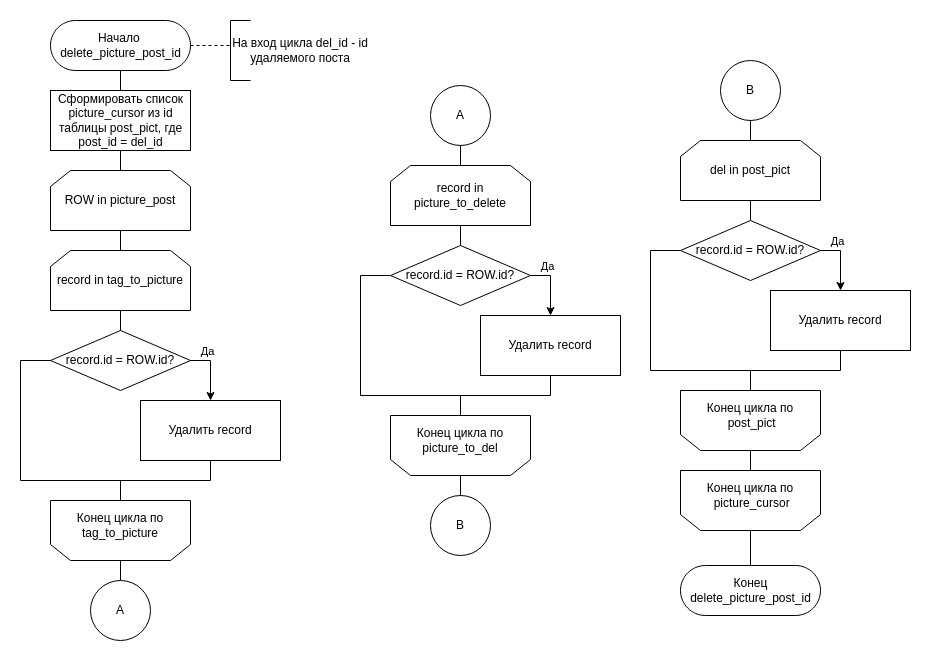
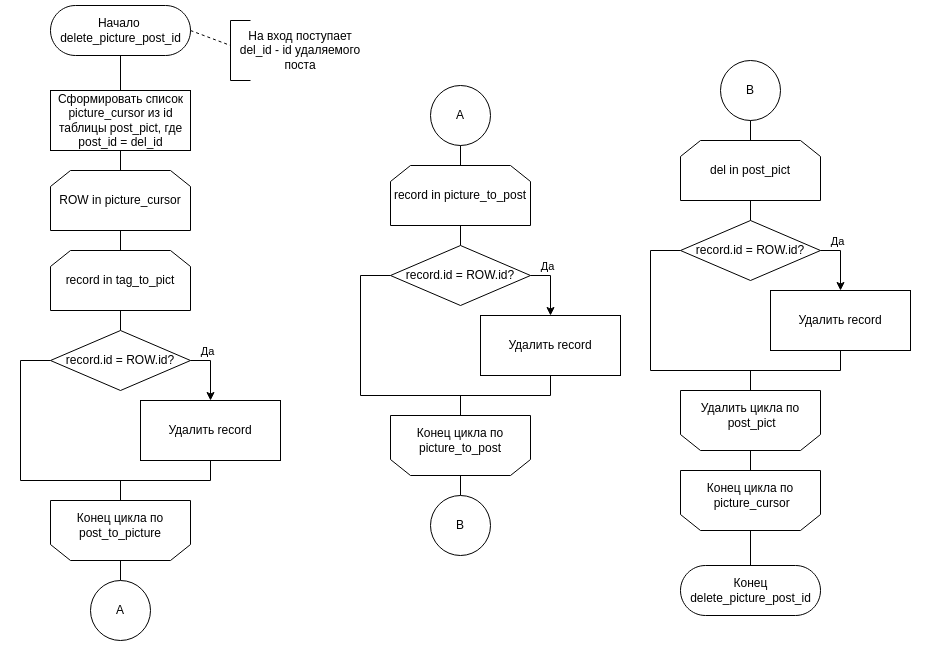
node "Начало delete_picture_post_id": moved (121, 46) -> (121, 31)
node "На вход цикла del_id - id удаляемого поста": label "На вход цикла del_id - id удаляемого поста" -> "На вход поступает del_id - id удаляемого поста"
node "record in picture_to_delete": label "record in picture_to_delete" -> "record in picture_to_post"
node "ROW in picture_post": label "ROW in picture_post" -> "ROW in picture_cursor"
node "record in tag_to_picture": label "record in tag_to_picture" -> "record in tag_to_pict"
node "Конец цикла по post_pict": label "Конец цикла по post_pict" -> "Удалить цикла по post_pict"
node "Конец цикла по picture_to_del": label "Конец цикла по picture_to_del" -> "Конец цикла по picture_to_post"
node "Конец цикла по tag_to_picture": label "Конец цикла по tag_to_picture" -> "Конец цикла по post_to_picture"
